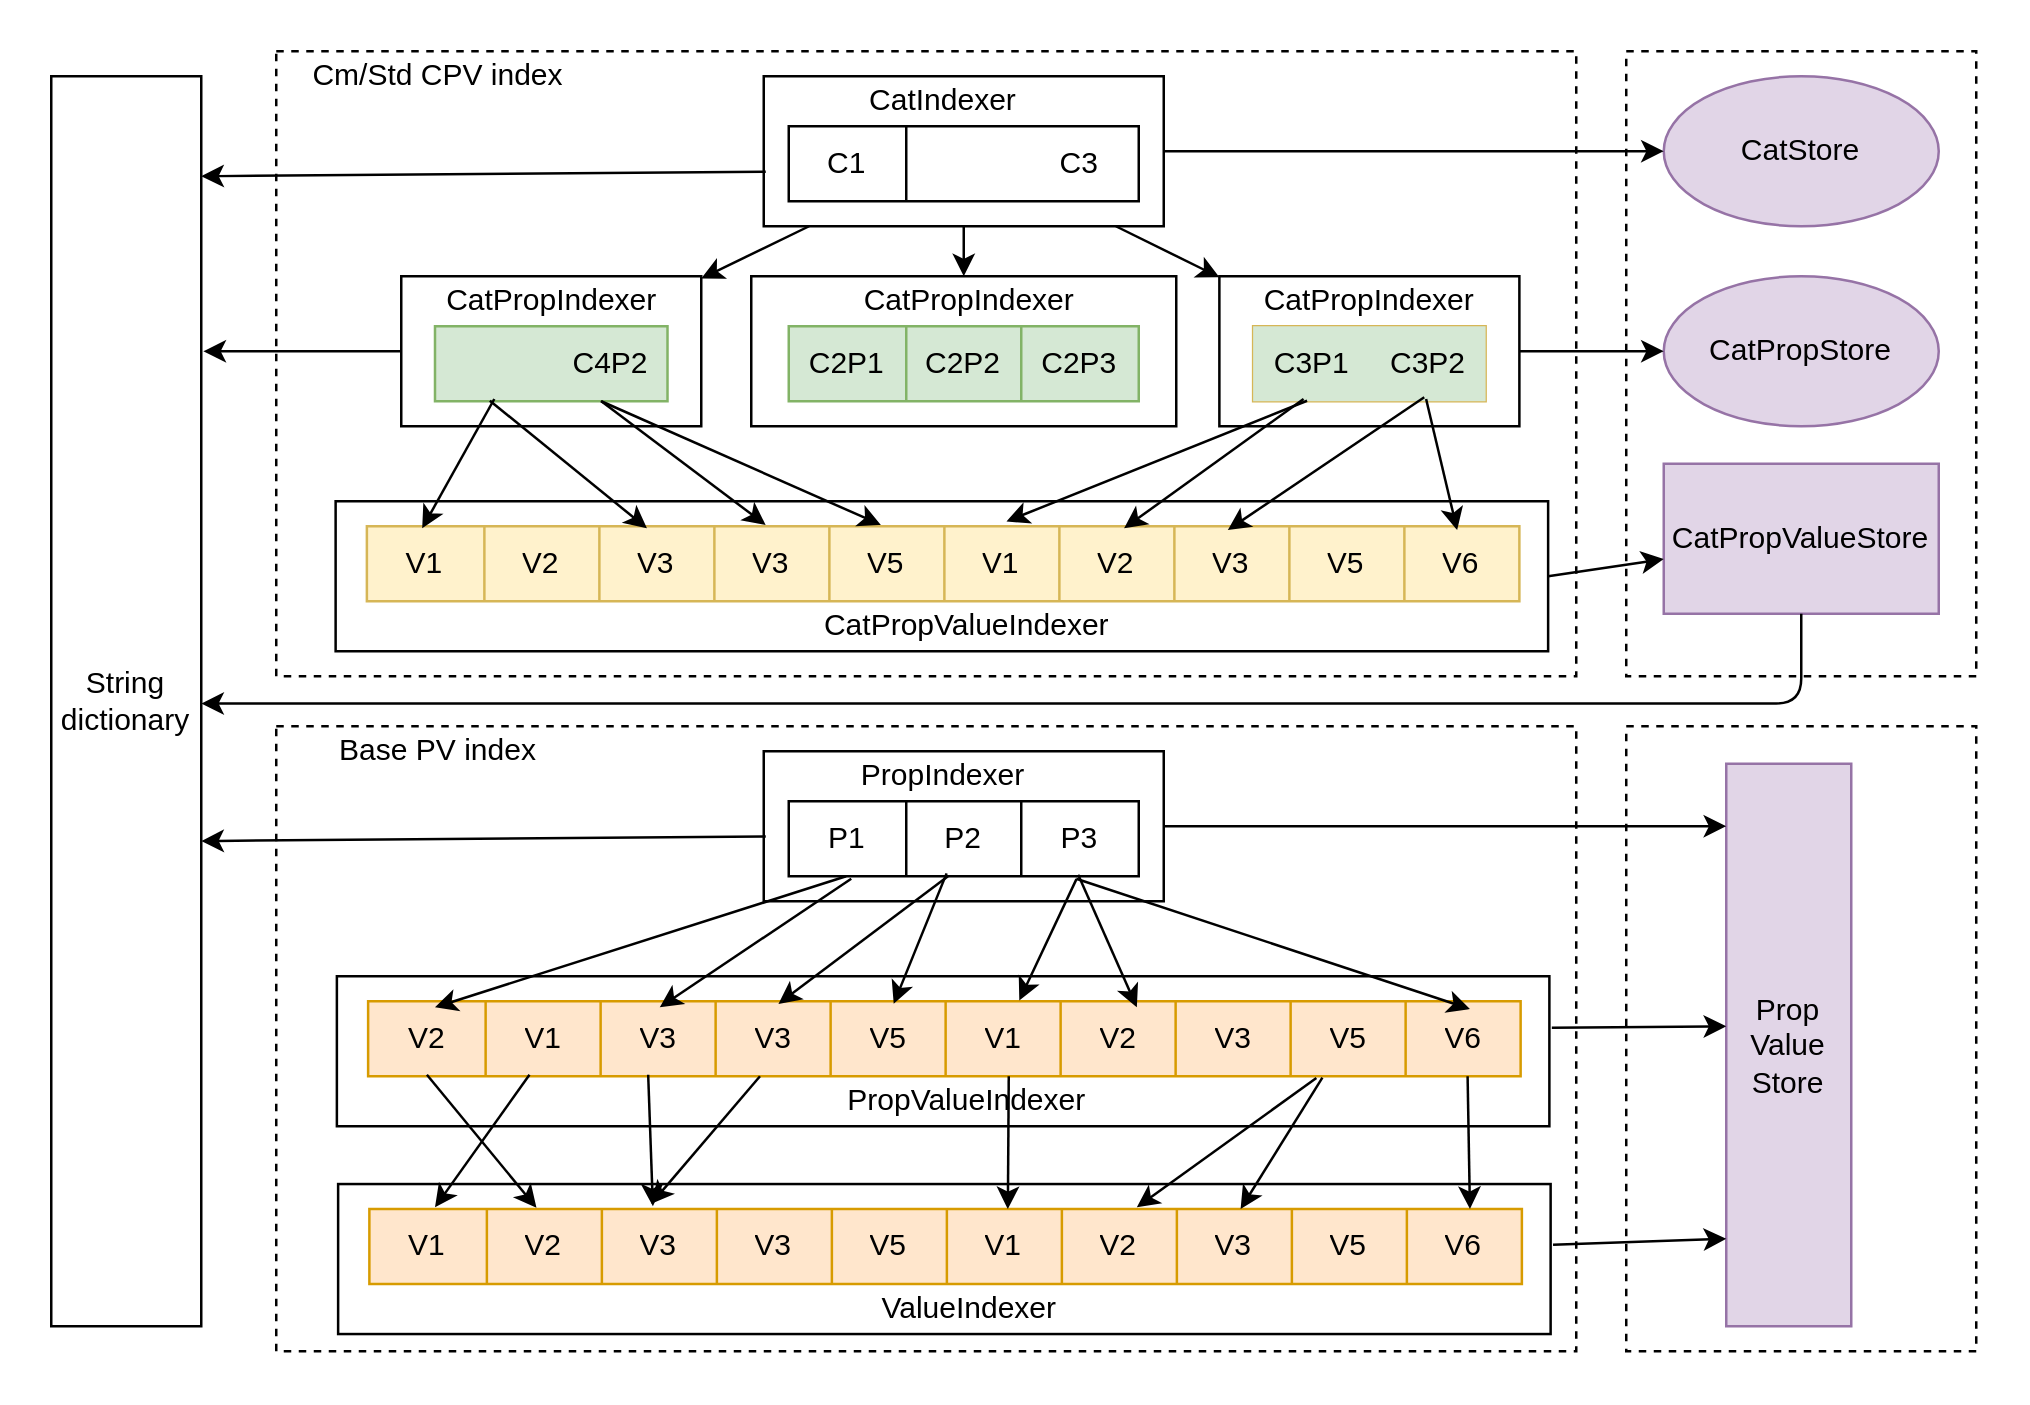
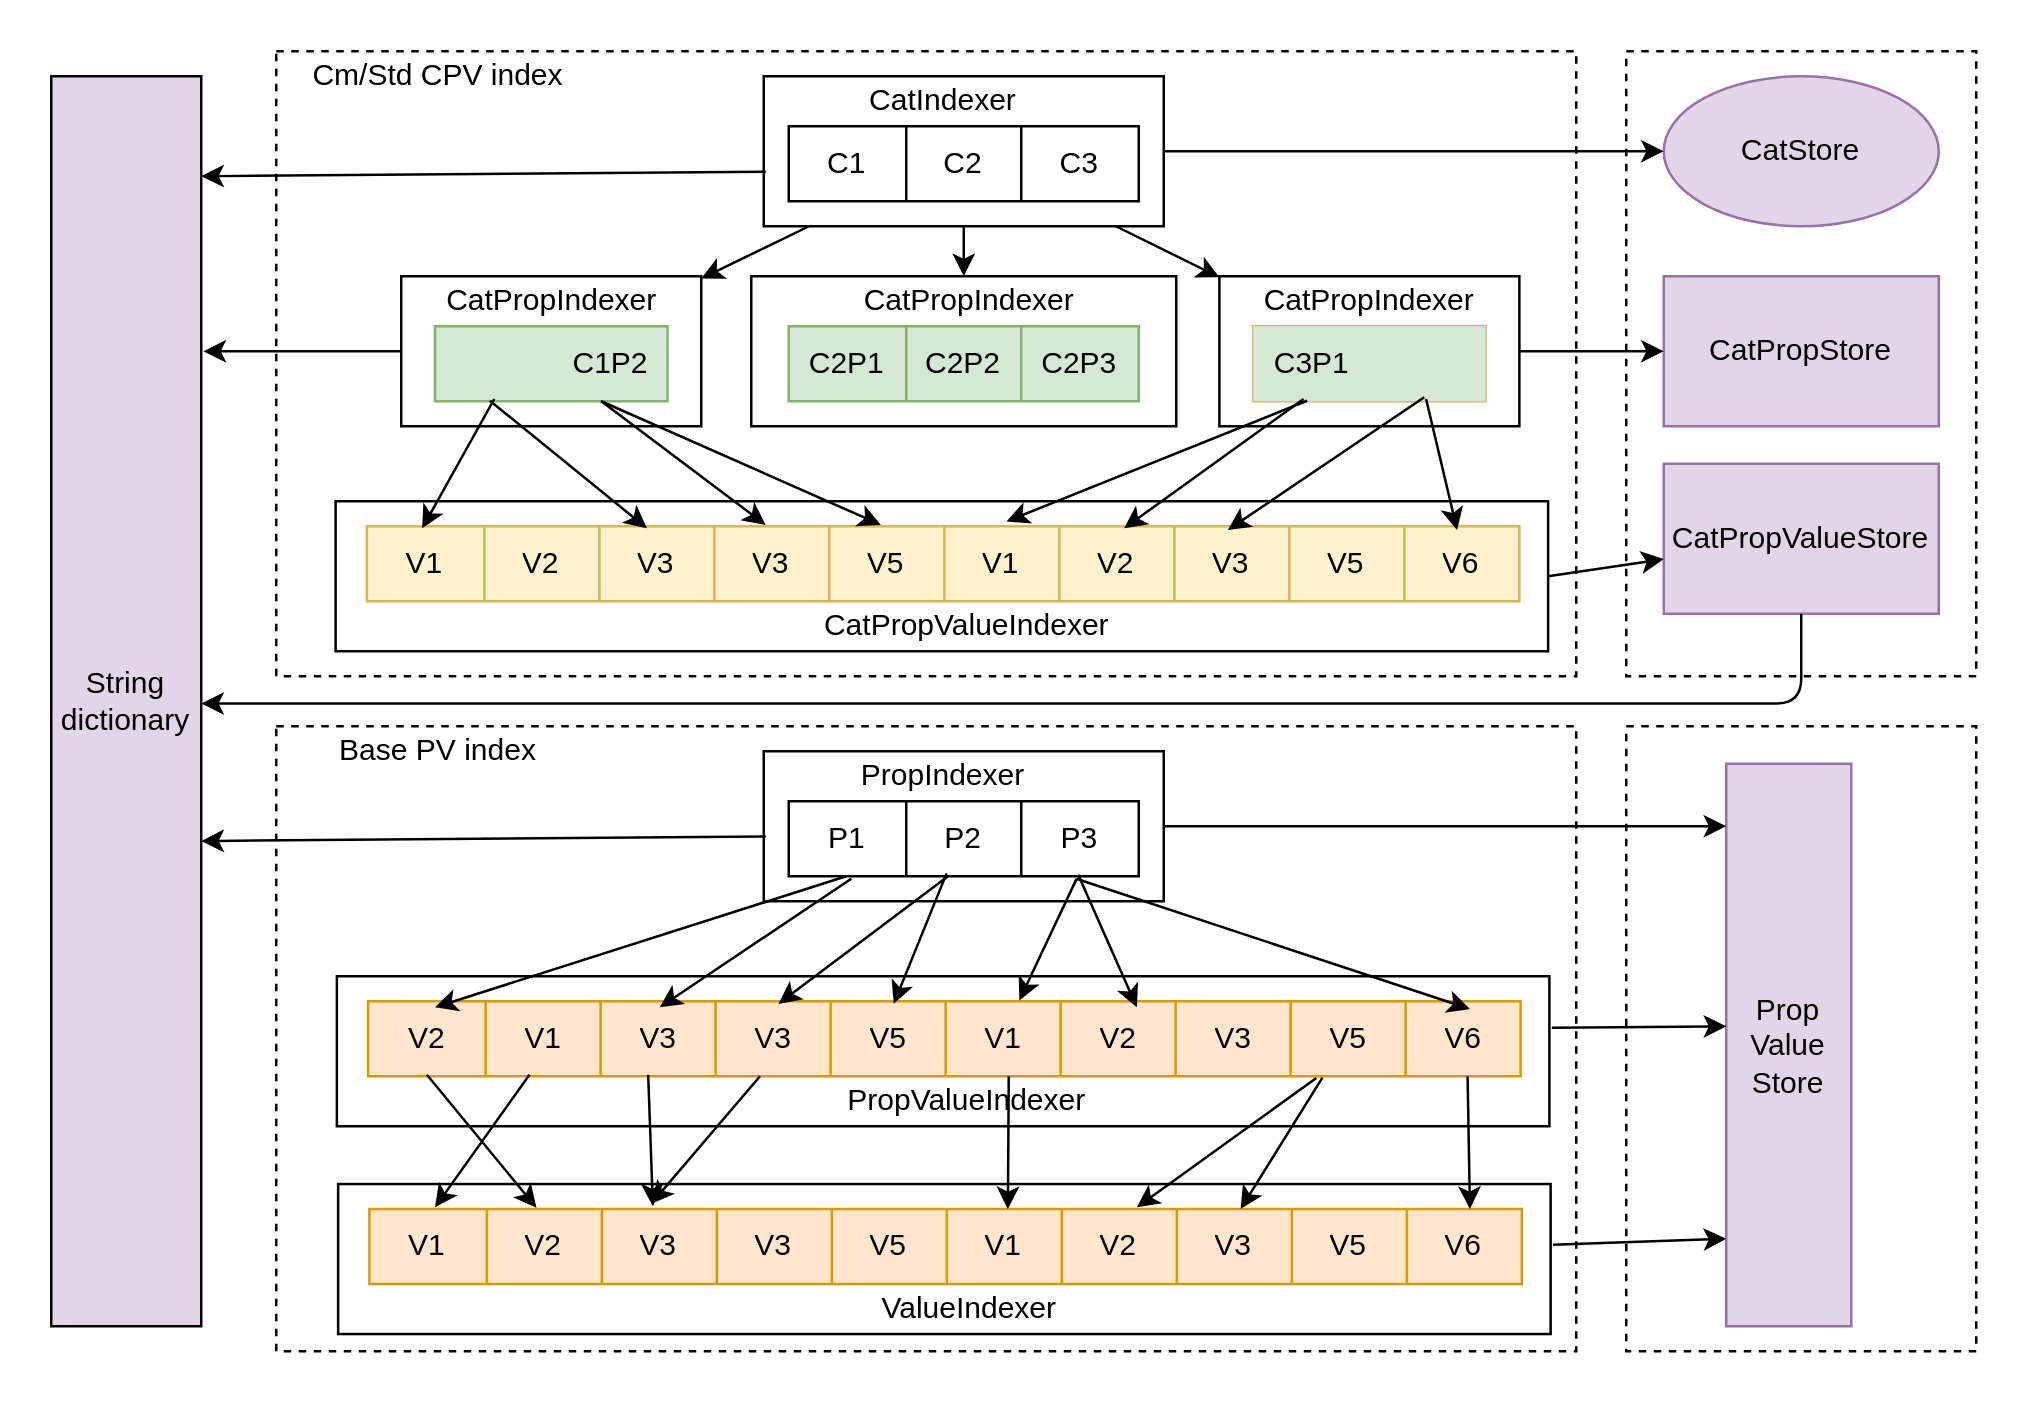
node "C2": added
node "CatPropStore": shape ellipse -> rectangle
node "C4P2": label "C4P2" -> "C1P2"
node "C3P2": removed
node "String dictionary": fillcolor #ffffff -> #e1d5e7
